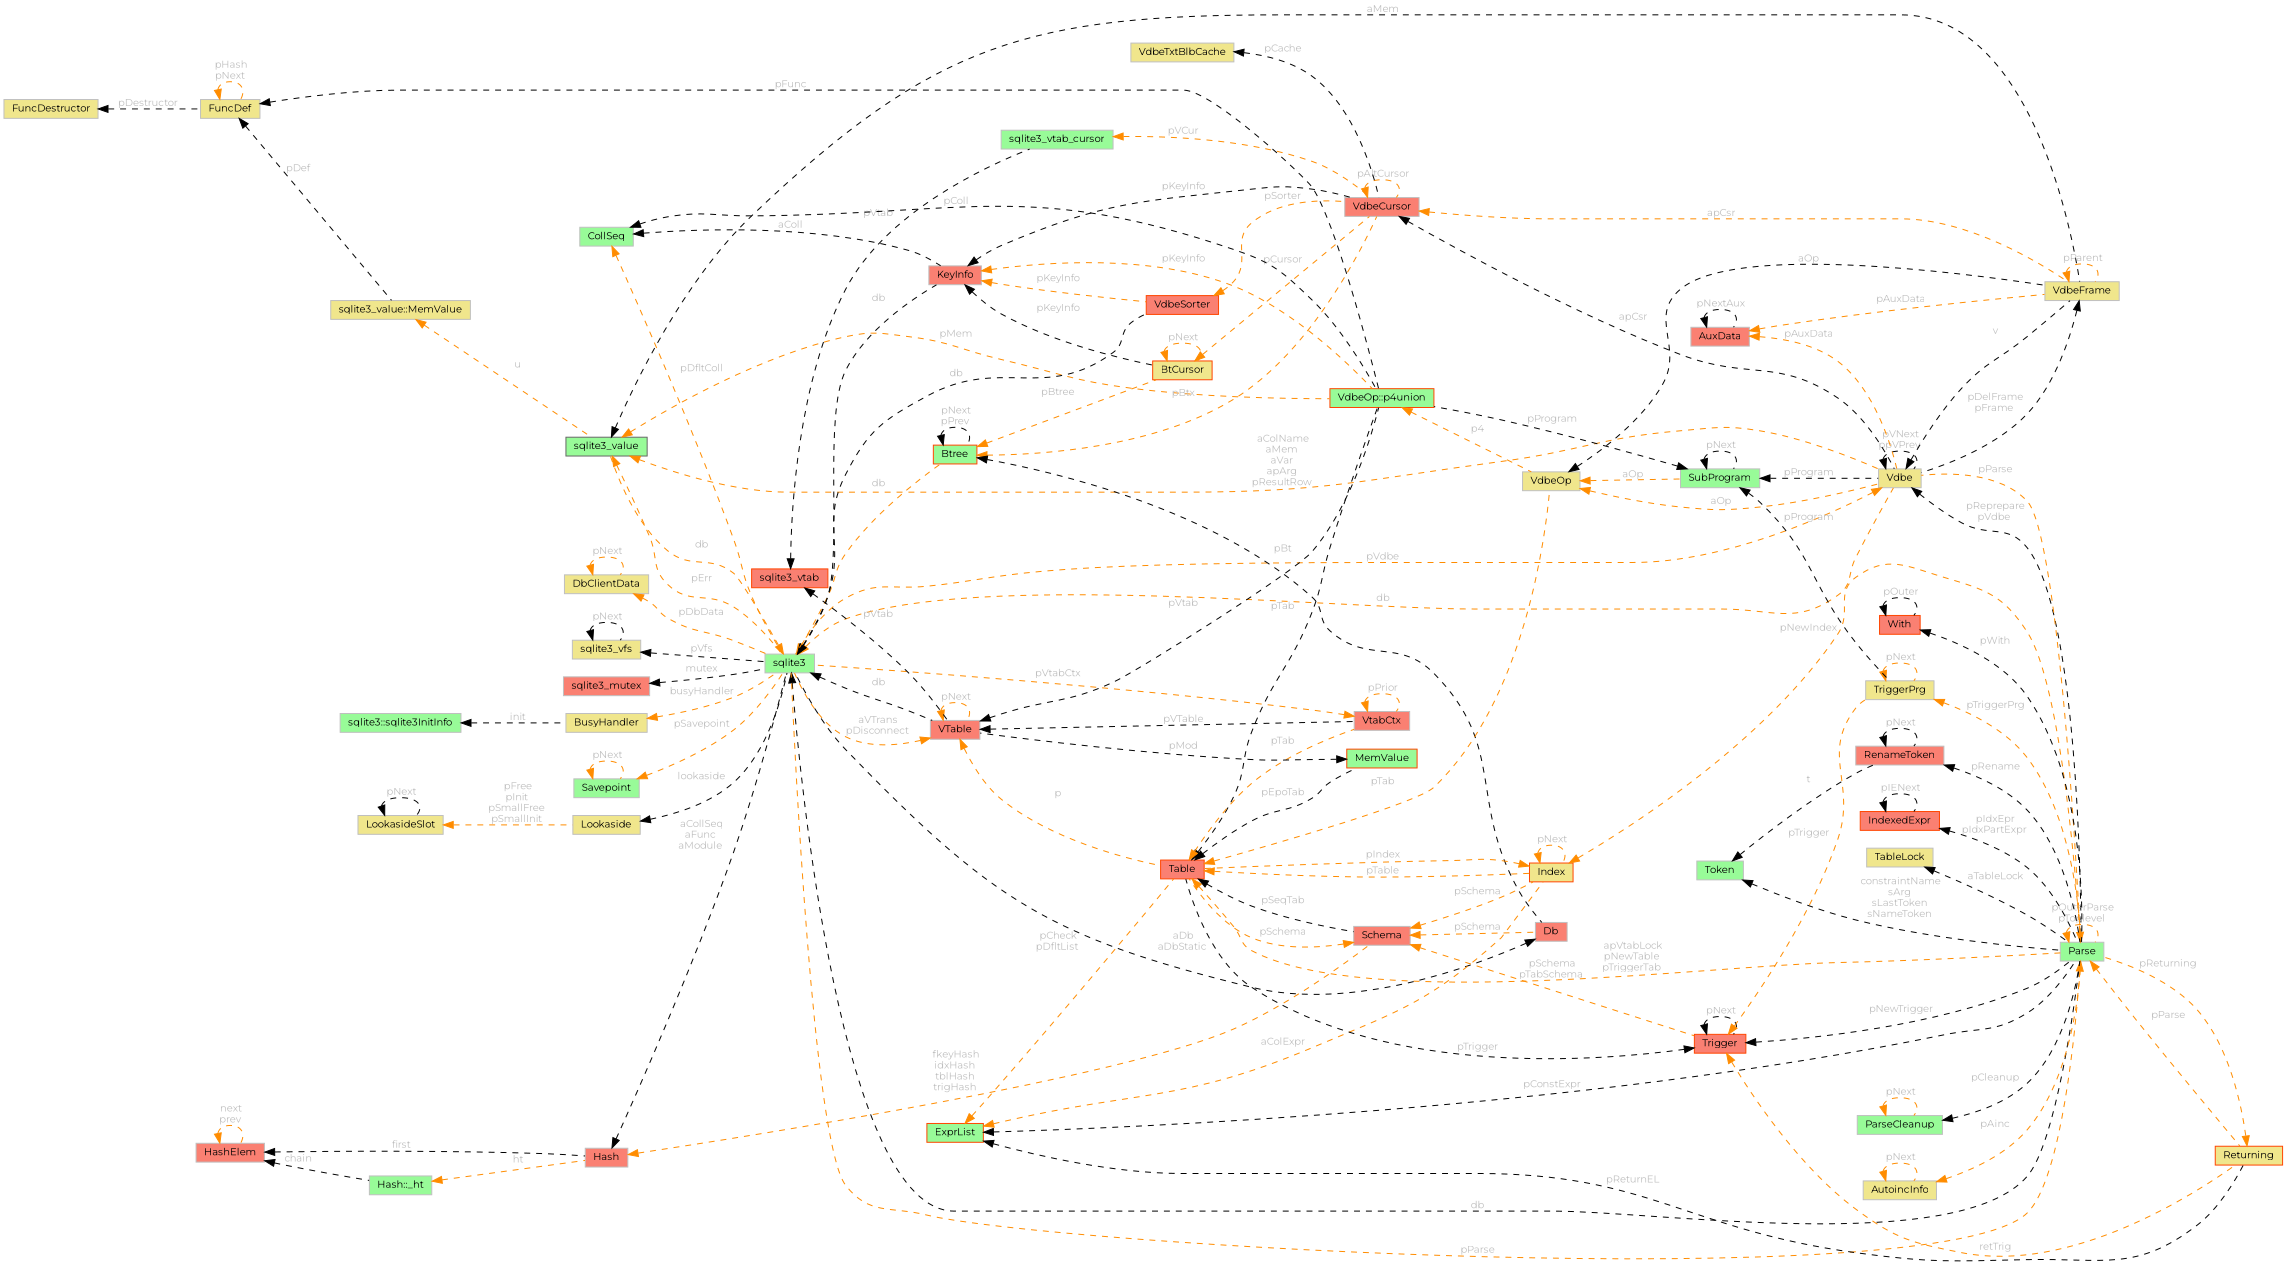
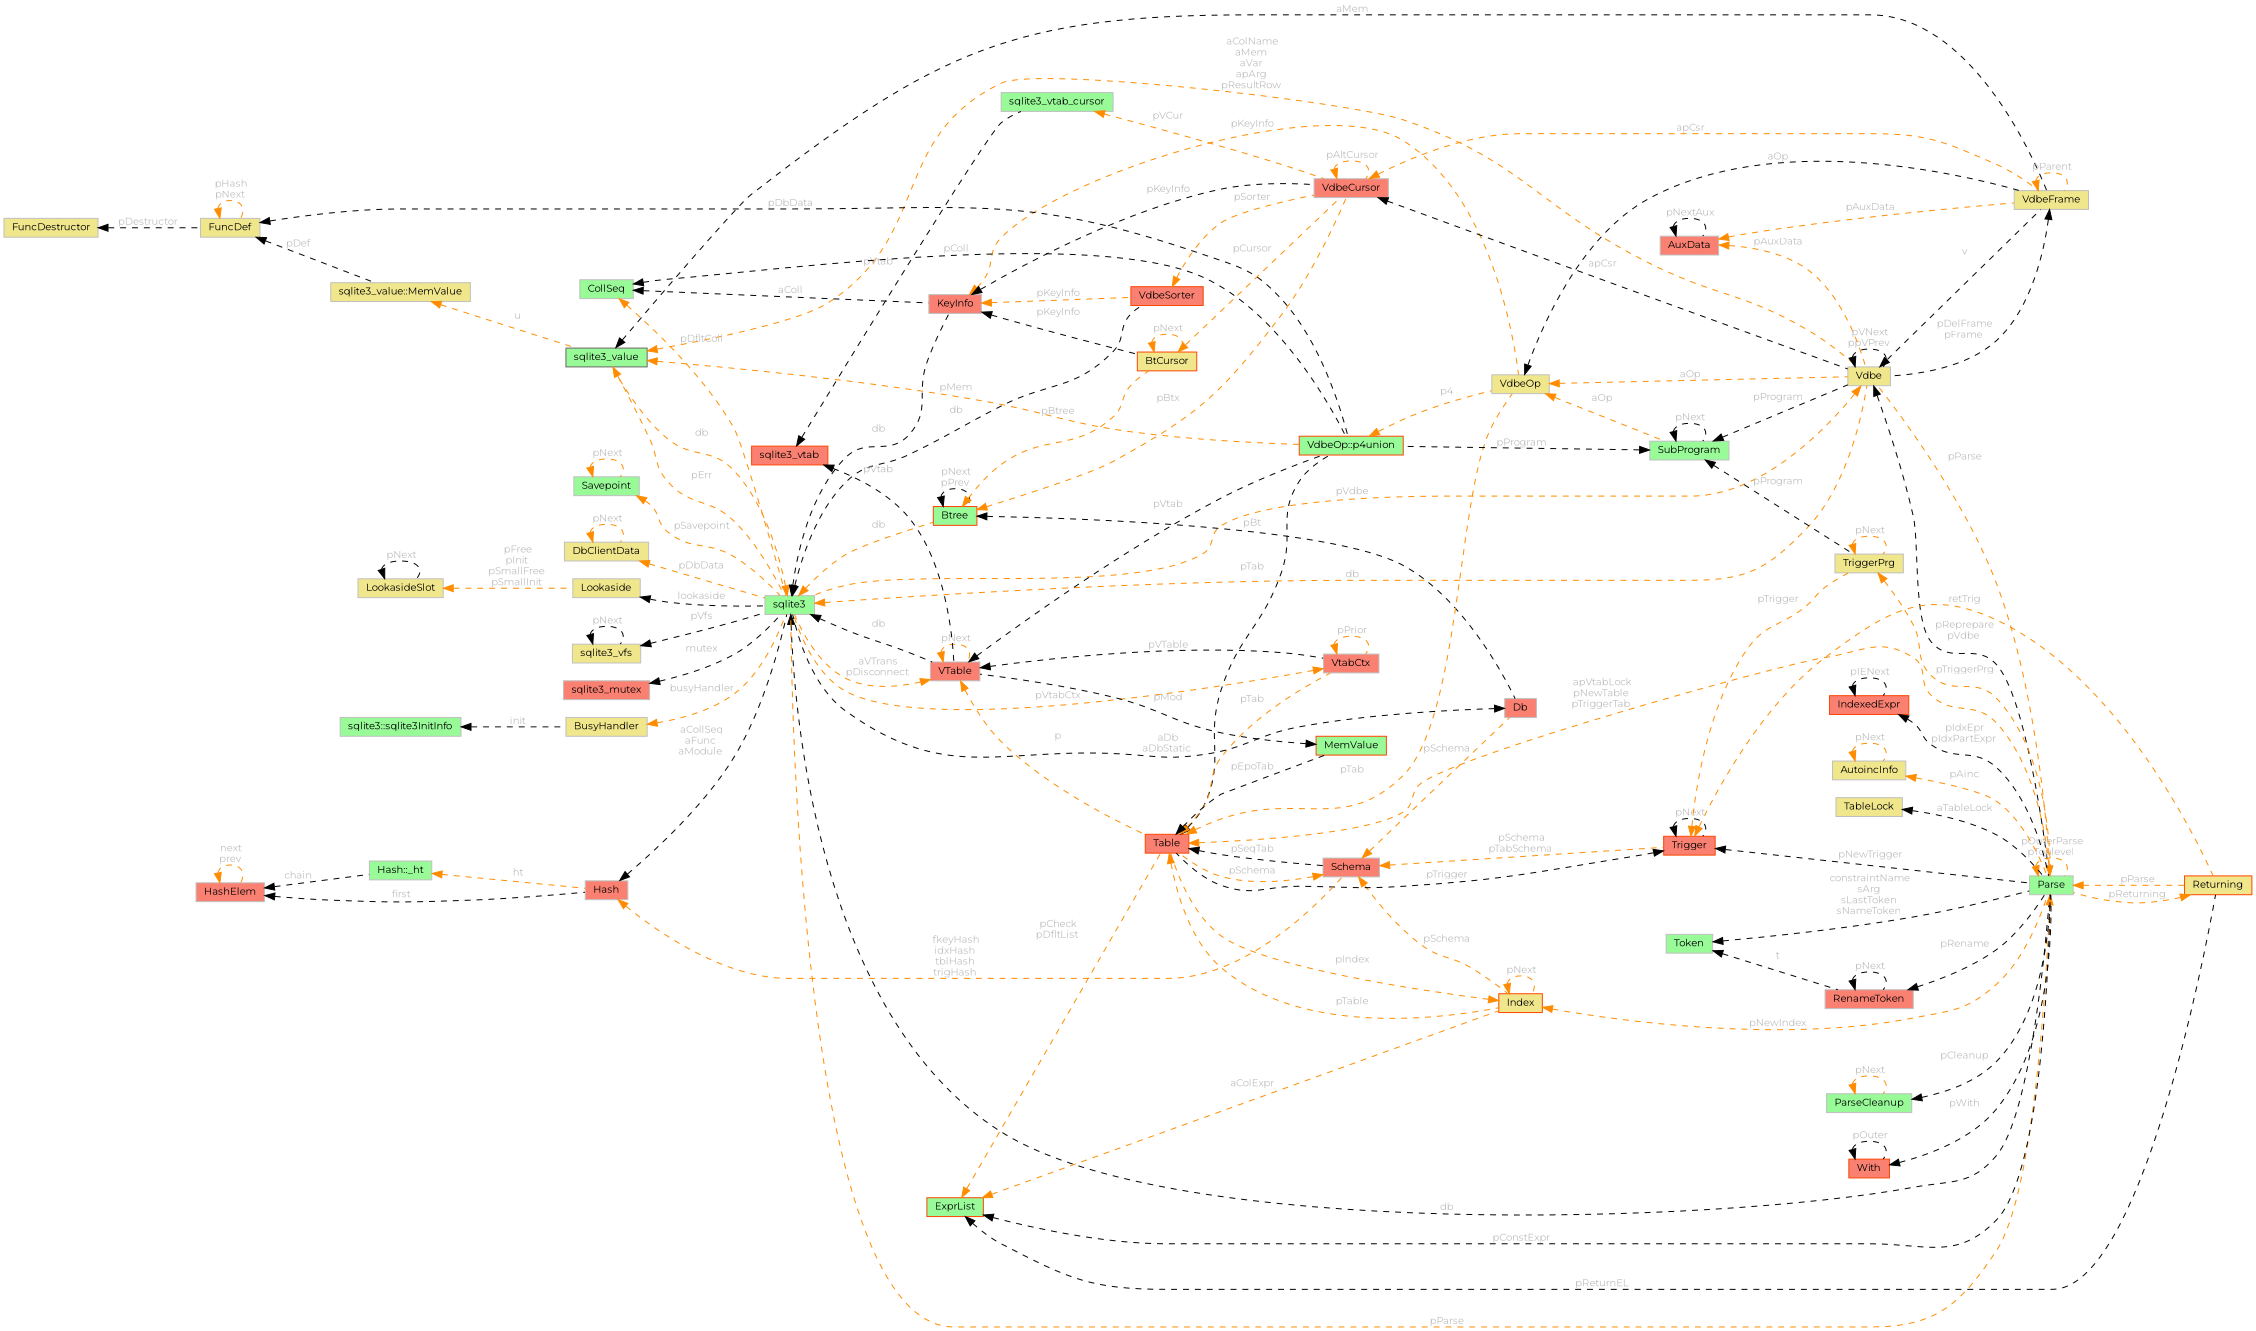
node "VdbeTxtBlbCache": removed
edge "VdbeOp::p4union" -> "FuncDef": label " pFunc" -> " pDbData"
edge "VdbeOp::p4union" -> "KeyInfo": now "VdbeOp" -> "KeyInfo"
